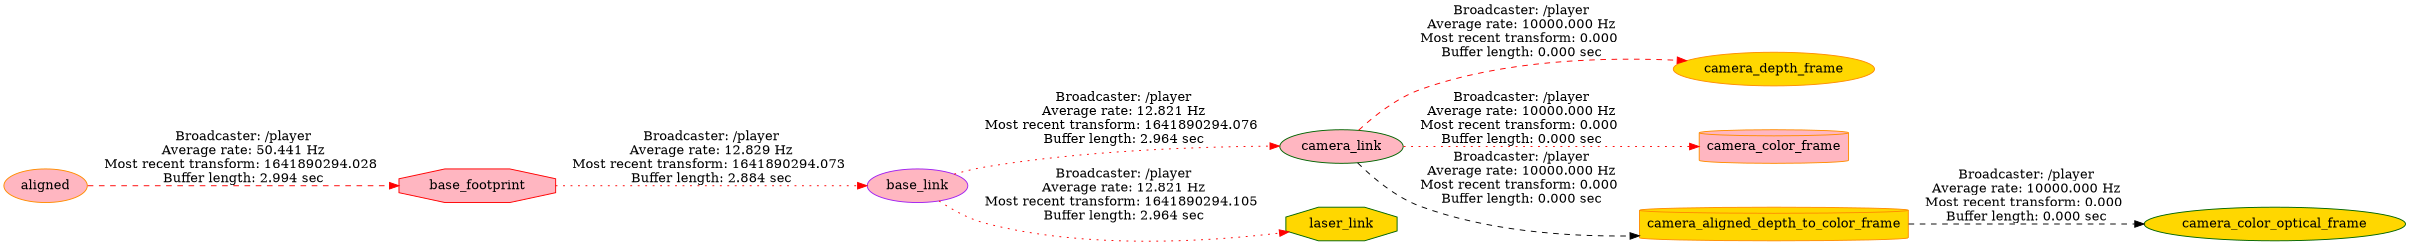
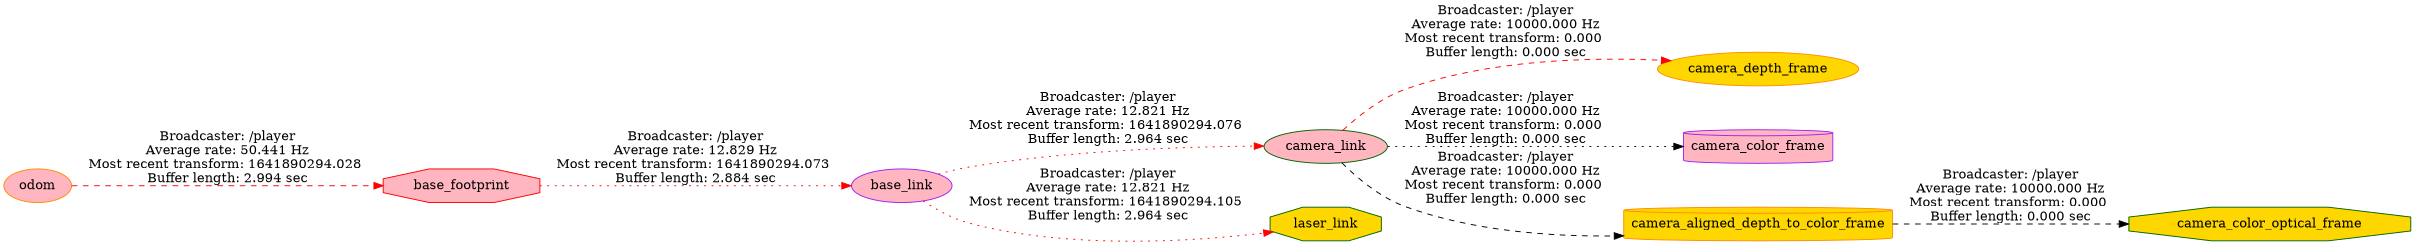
edge "camera_link" -> "camera_color_frame": color red -> black
node "camera_color_frame": color darkorange -> purple
node "aligned": label "aligned" -> "odom"
node "camera_color_optical_frame": shape ellipse -> octagon
